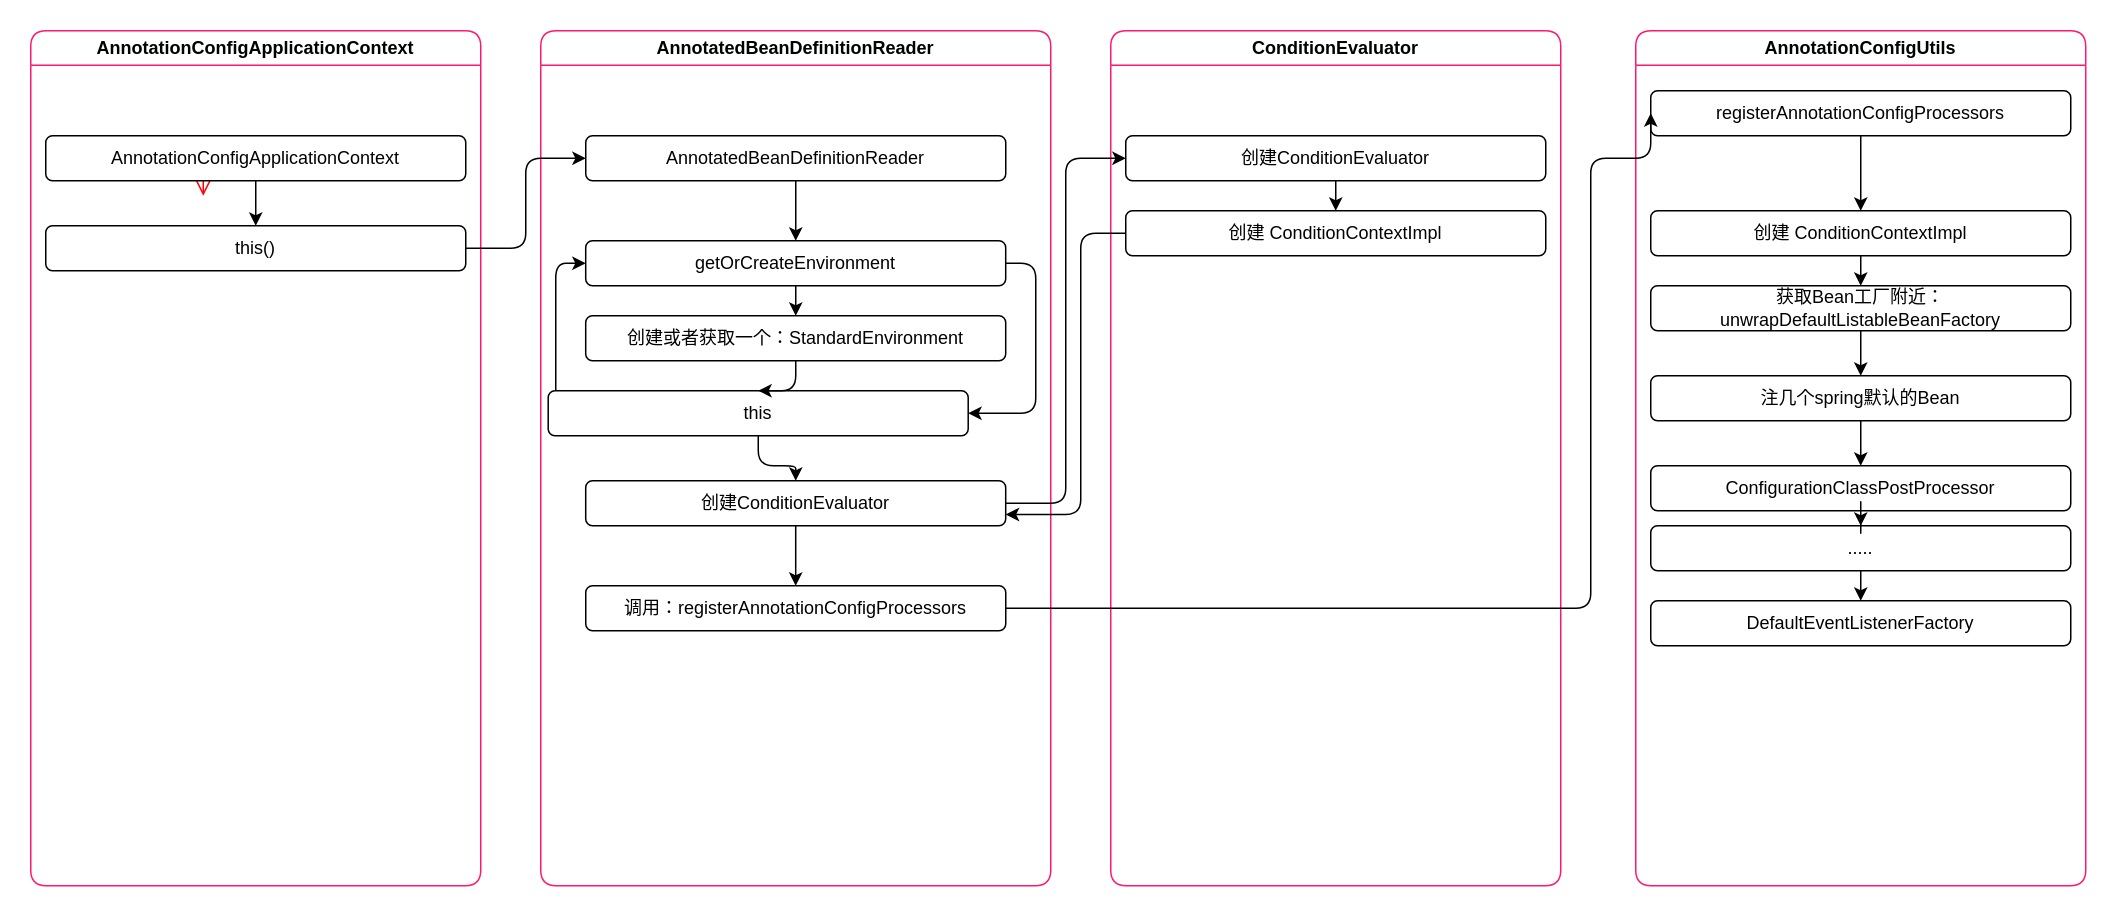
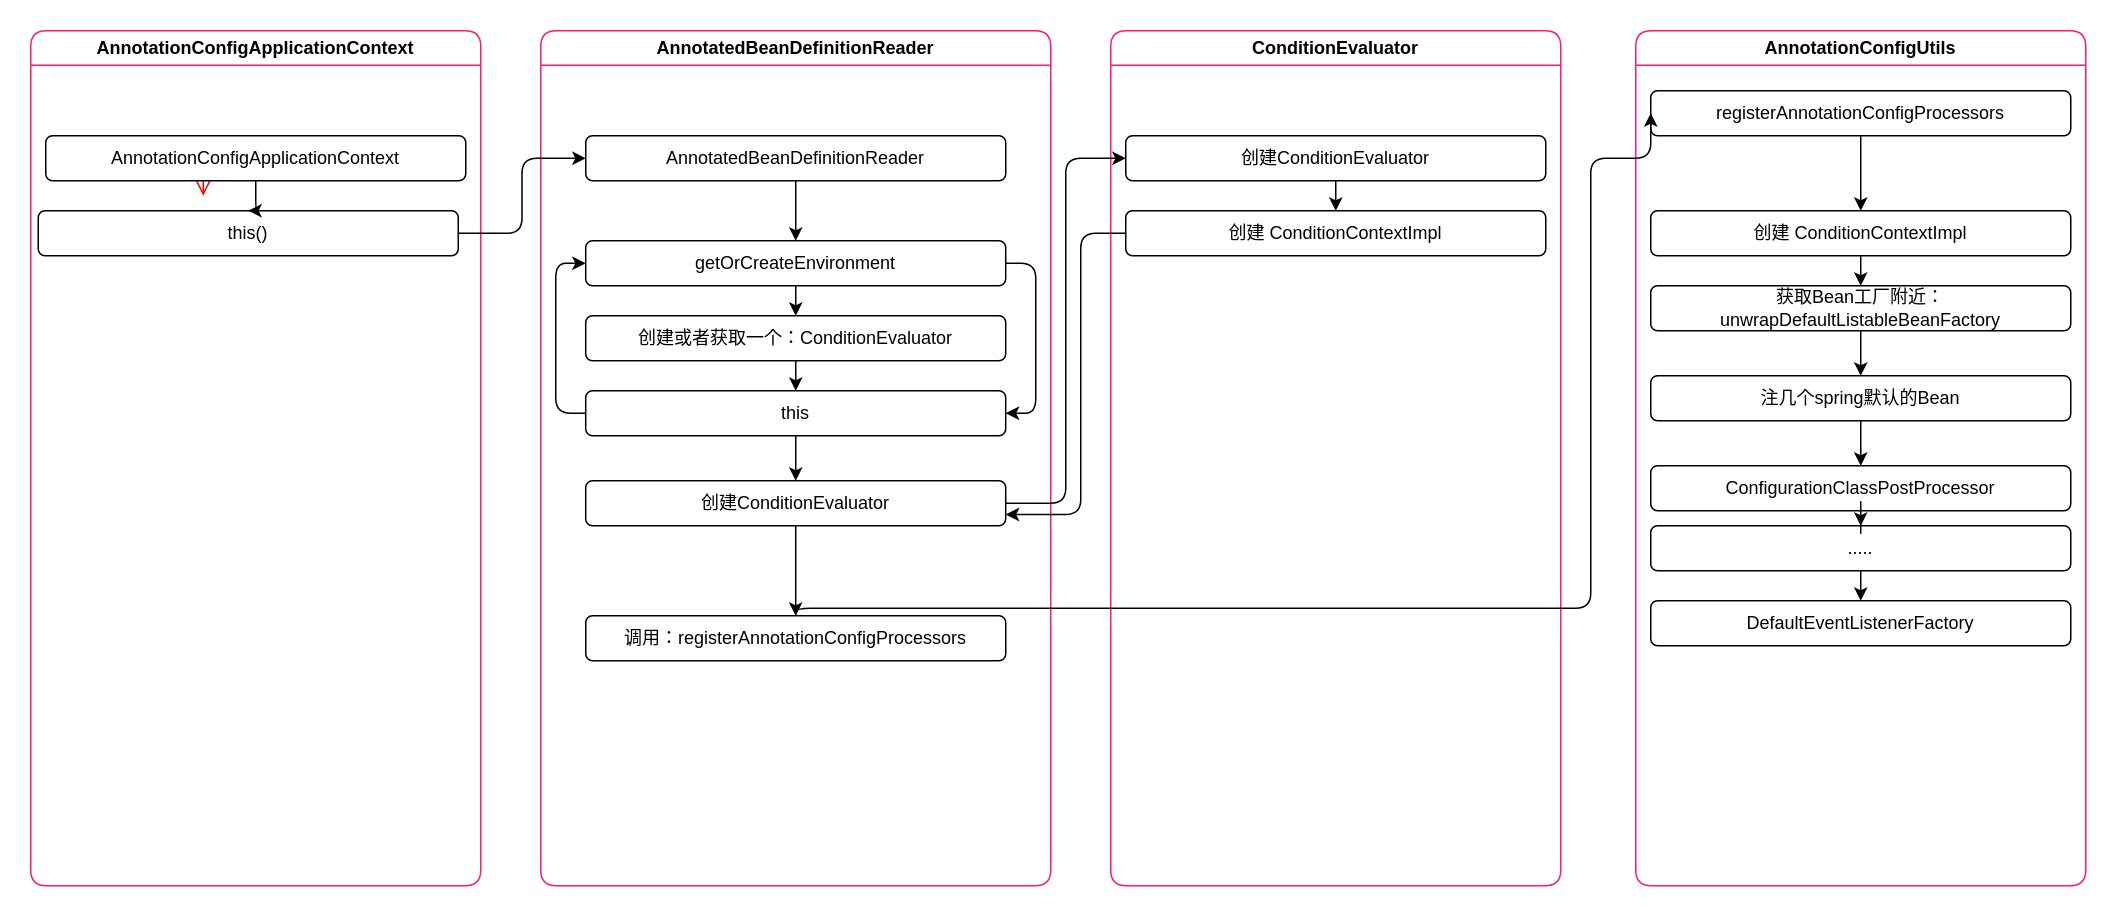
node "this()": moved (256, 248) -> (248, 233)
node "创建或者获取一个：StandardEnvironment": label "创建或者获取一个：StandardEnvironment" -> "创建或者获取一个：ConditionEvaluator"
node "this": moved (758, 413) -> (796, 413)
node "调用：registerAnnotationConfigProcessors": moved (796, 608) -> (796, 638)
